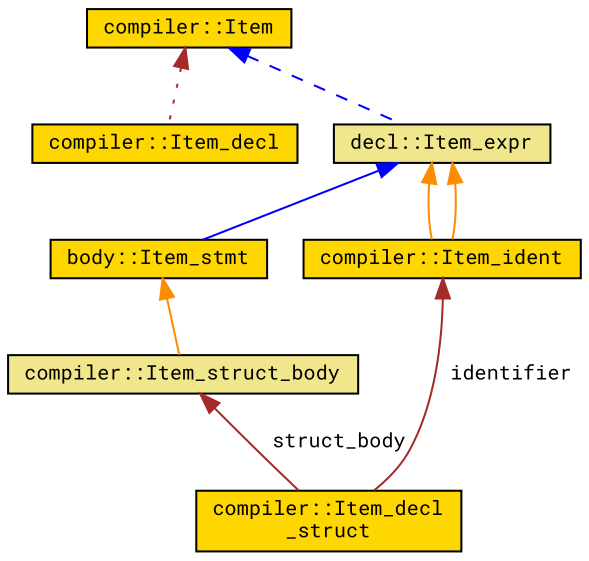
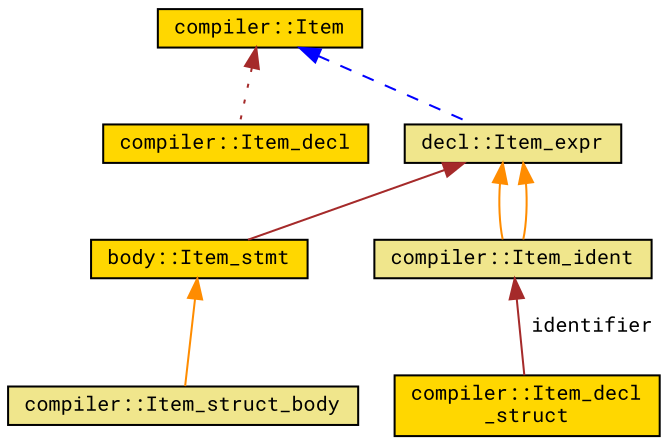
edge "body::Item_stmt" -> "decl::Item_expr": color blue -> brown
node "compiler::Item_ident": fillcolor gold -> khaki
edge "compiler::Item_decl _struct" -> "compiler::Item_struct_body": removed, label "struct_body"
